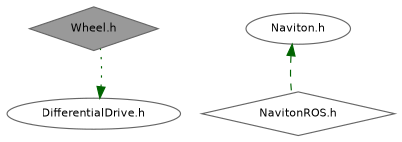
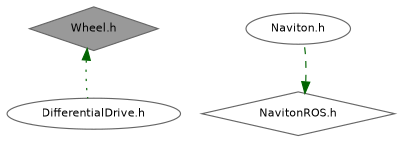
edge "Wheel.h" -> "DifferentialDrive.h": reversed
edge "NavitonROS.h" -> "Naviton.h": reversed
